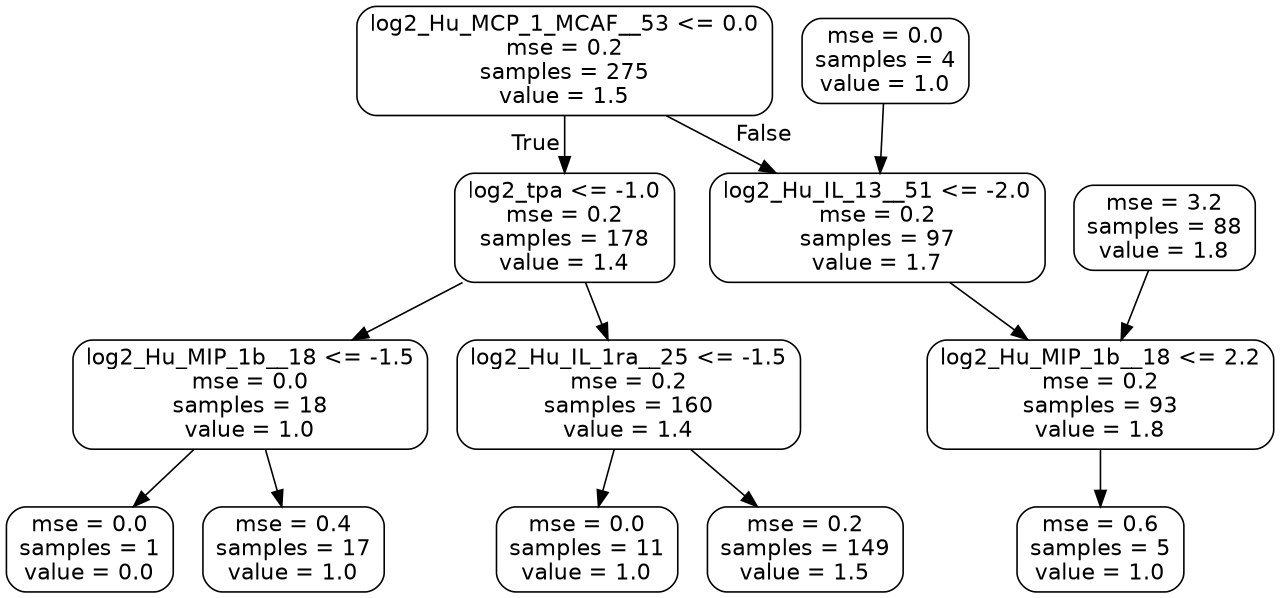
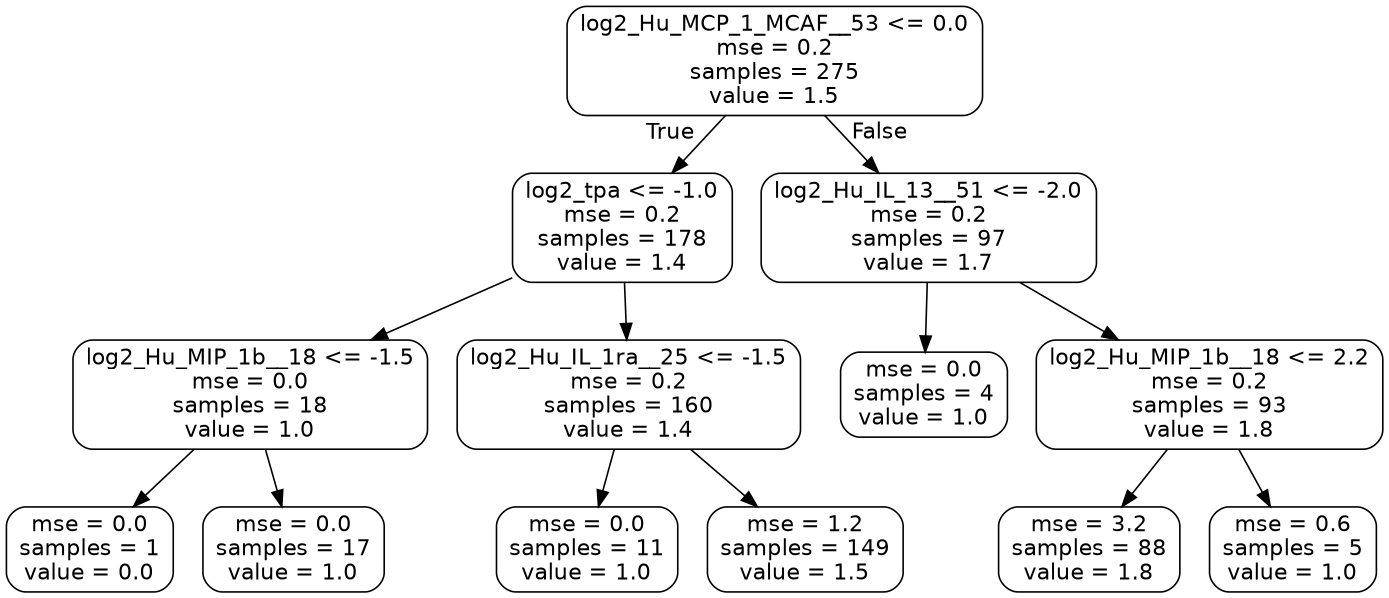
edge "mse = 0.0 samples = 4 value = 1.0" -> "log2_Hu_IL_13__51 <= -2.0 mse = 0.2 samples = 97 value = 1.7": reversed
edge "mse = 3.2 samples = 88 value = 1.8" -> "log2_Hu_MIP_1b__18 <= 2.2 mse = 0.2 samples = 93 value = 1.8": reversed
node "mse = 0.4 samples = 17 value = 1.0": label "mse = 0.4 samples = 17 value = 1.0" -> "mse = 0.0 samples = 17 value = 1.0"
node "mse = 0.2 samples = 149 value = 1.5": label "mse = 0.2 samples = 149 value = 1.5" -> "mse = 1.2 samples = 149 value = 1.5"
